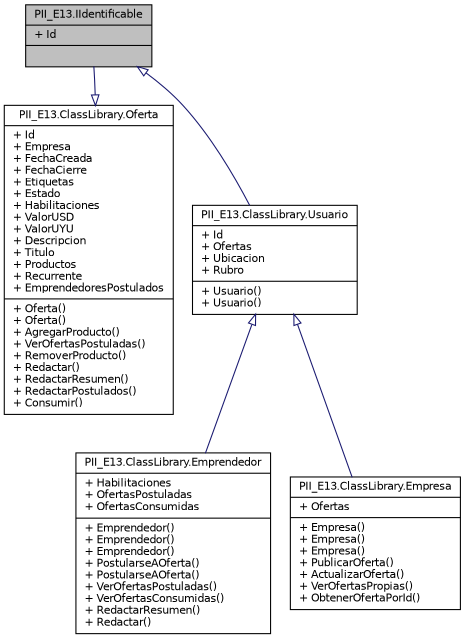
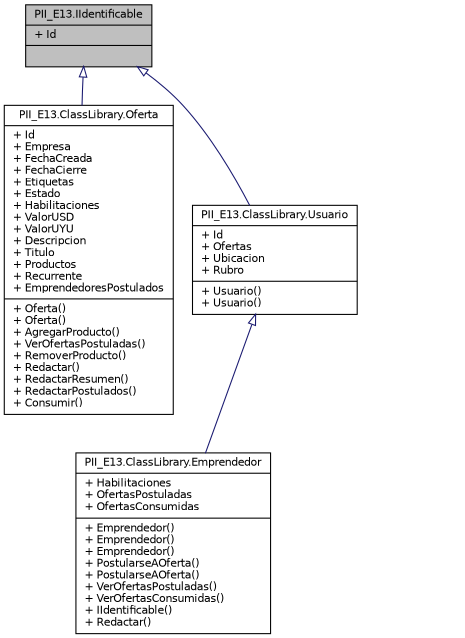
edge "PII_E13.IIdentificable" -> "PII_E13.ClassLibrary.Oferta": reversed
node "PII_E13.ClassLibrary.Empresa": removed
node "PII_E13.ClassLibrary.Emprendedor": text "+ RedactarResumen()" -> "+ IIdentificable()"
